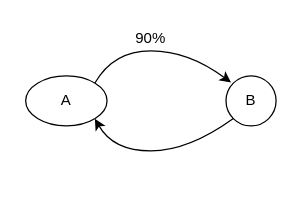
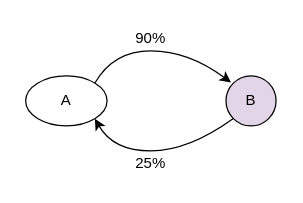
node "B": fillcolor #ffffff -> #e1d5e7
node "25%": added
